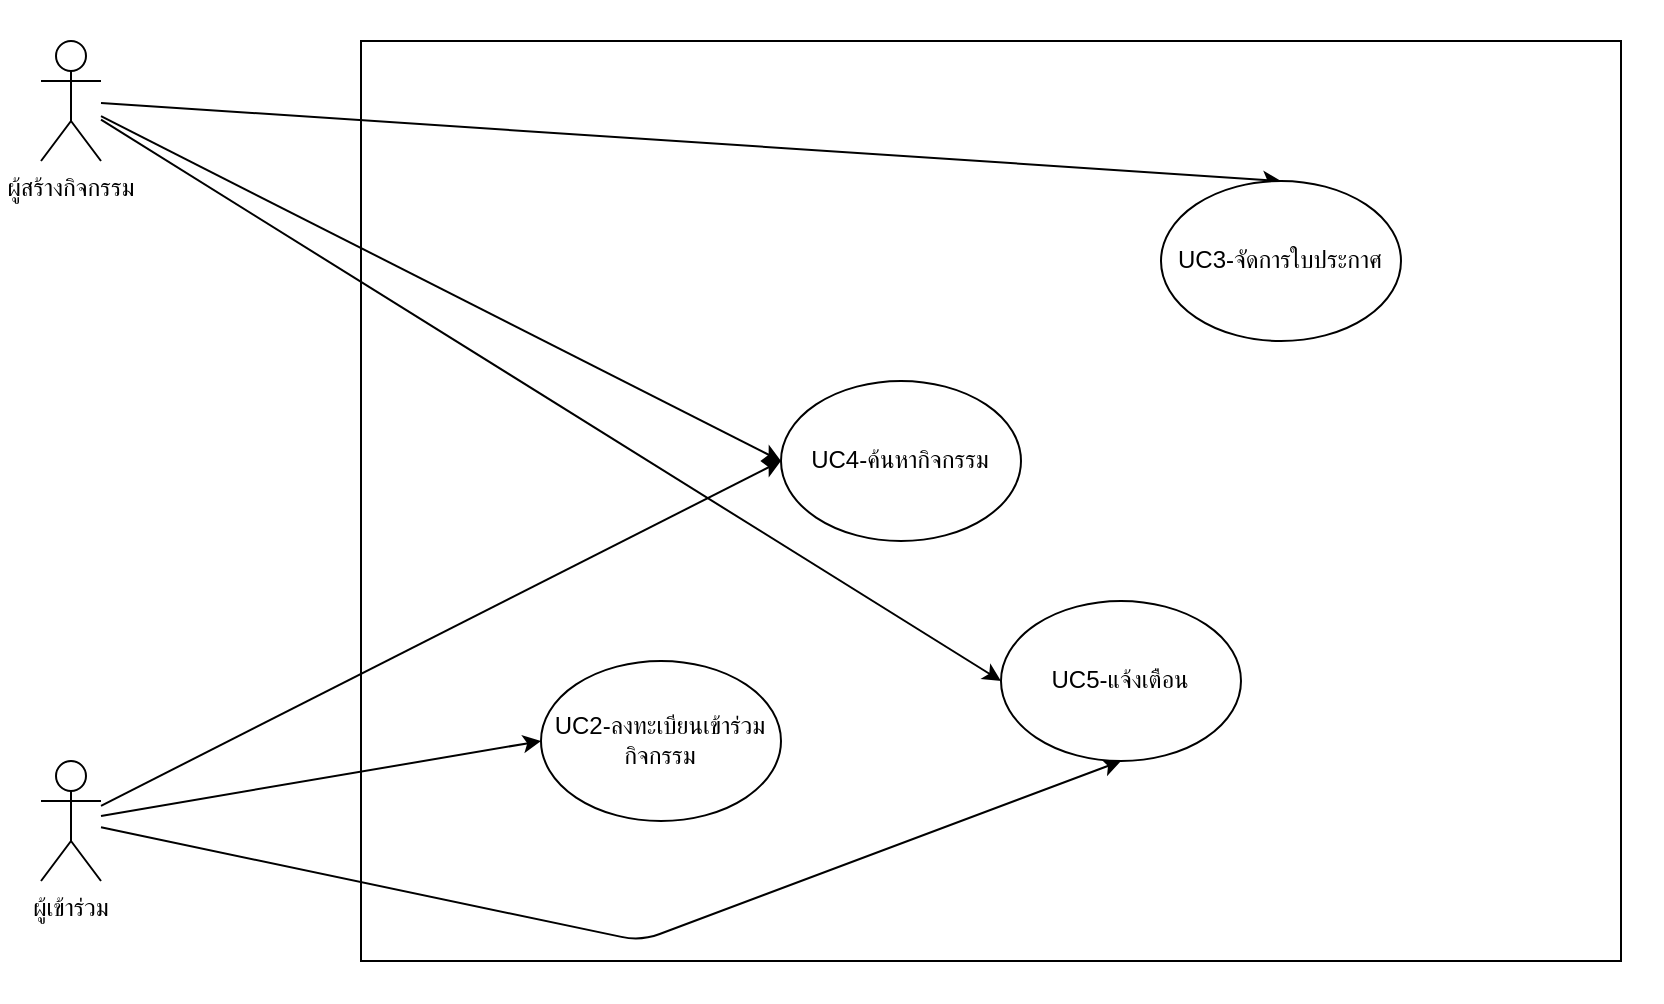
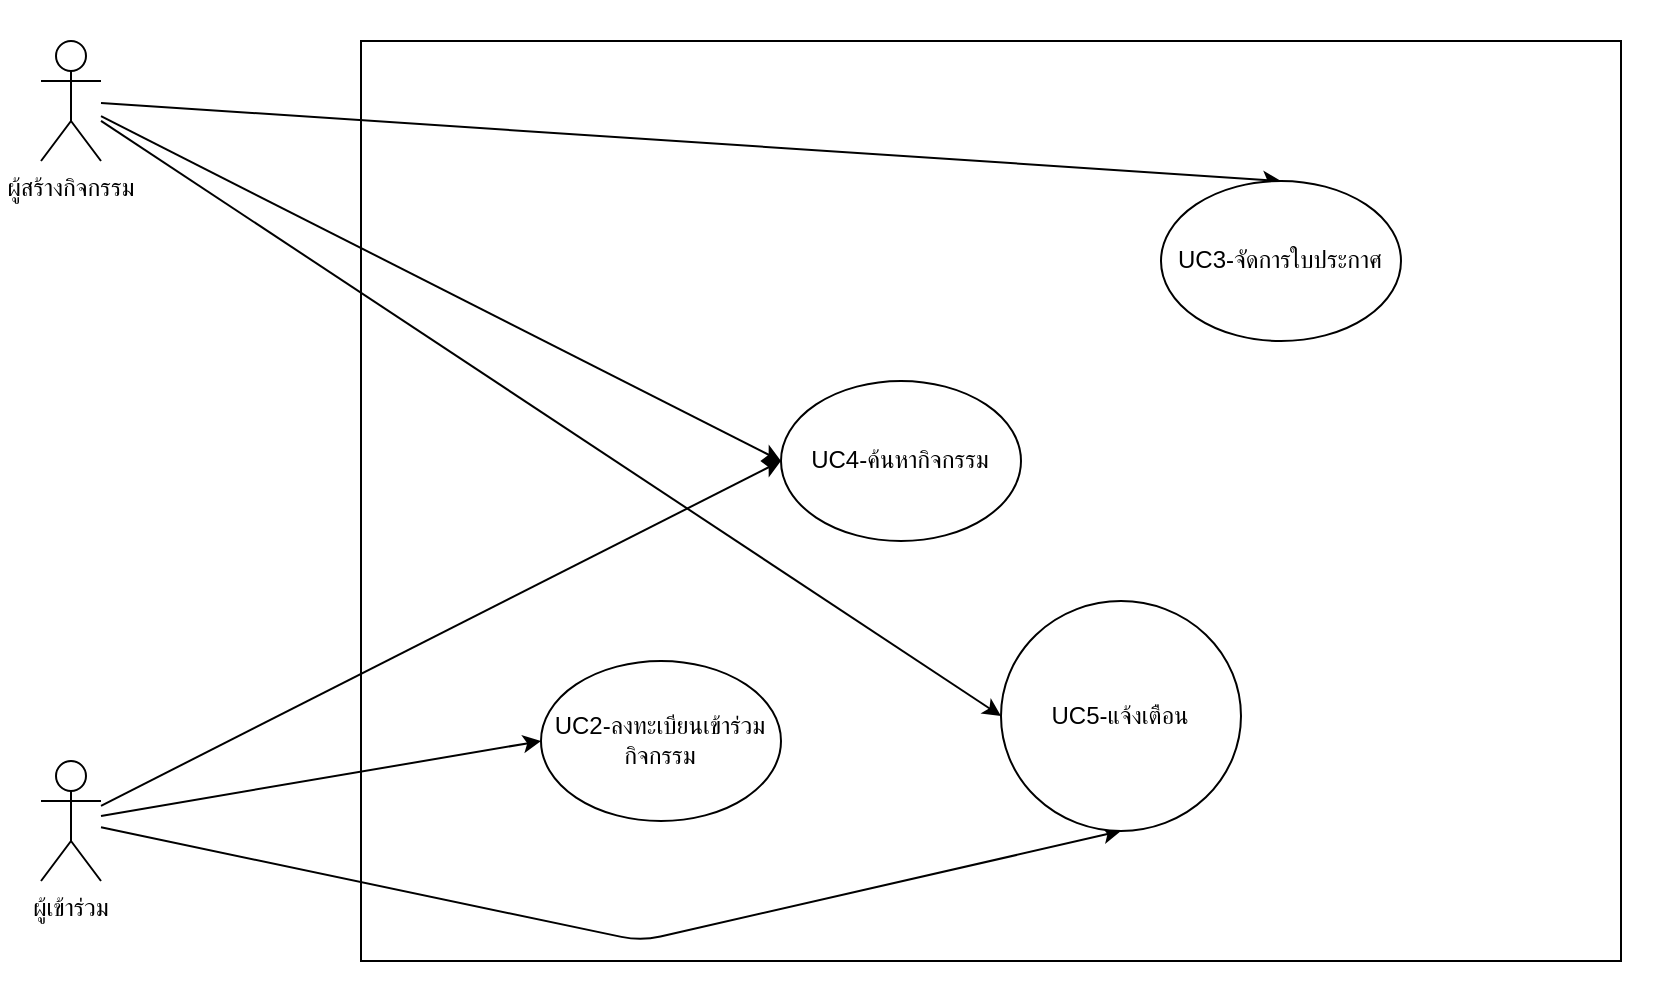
node "UC5-แจ้งเตือน": size 240x160 -> 240x230
